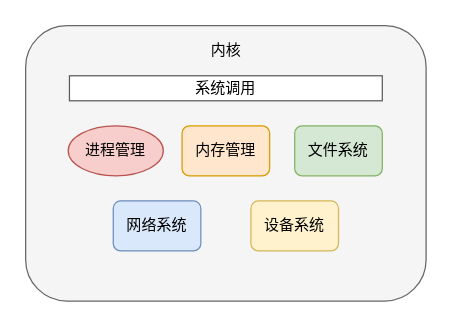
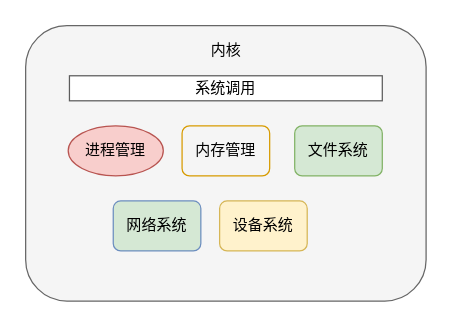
node "内存管理": fillcolor #ffe6cc -> #f5f5f5
node "网络系统": fillcolor #dae8fc -> #d5e8d4
node "设备系统": moved (294, 226) -> (263, 226)
